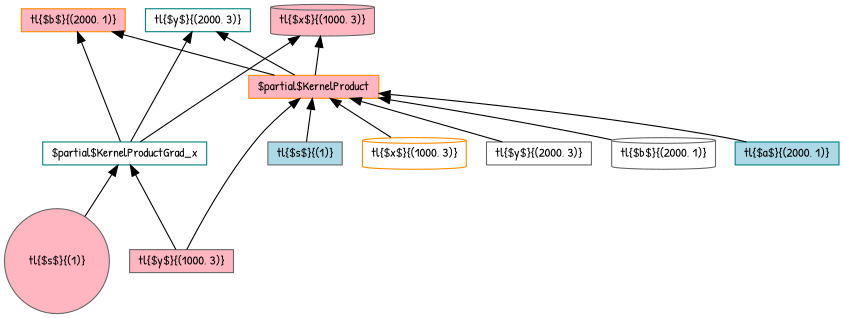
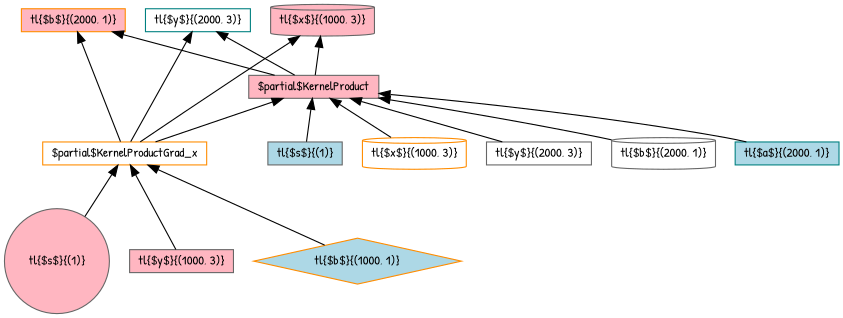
node "$partial$KernelProduct": color darkorange -> gray40
node "$partial$KernelProductGrad_x": color teal -> darkorange
edge "tl{$y$}{(1000, 3)}" -> "$partial$KernelProduct": now "$partial$KernelProductGrad_x" -> "$partial$KernelProduct"
node "tl{$b$}{(1000, 1)}": added
